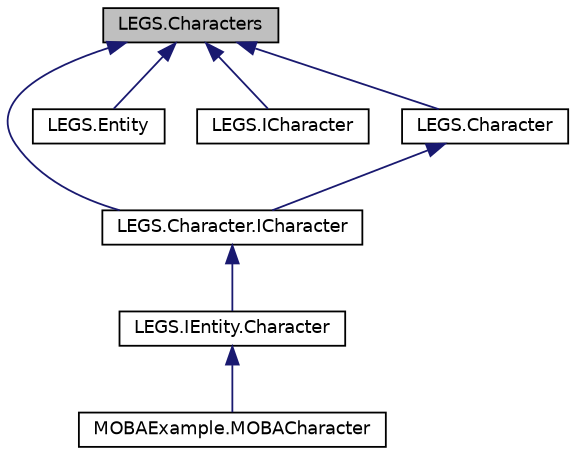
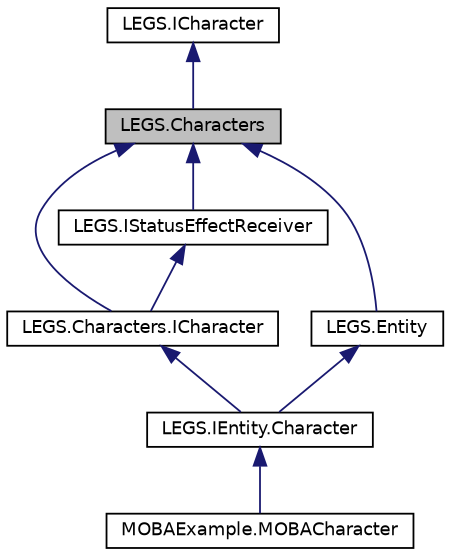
edge "LEGS.ICharacter" -> "LEGS.Characters": reversed
node "LEGS.Character": label "LEGS.Character" -> "LEGS.IStatusEffectReceiver"
node "LEGS.Character.ICharacter": label "LEGS.Character.ICharacter" -> "LEGS.Characters.ICharacter"
edge "LEGS.IEntity.Character" -> "LEGS.Entity": added
